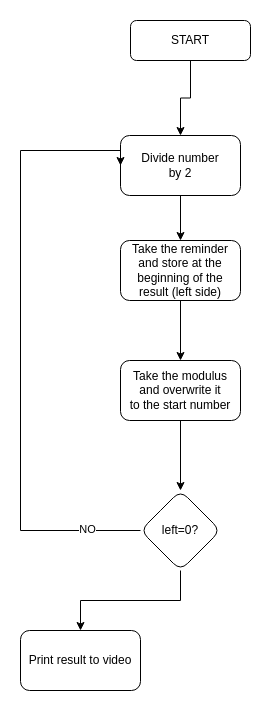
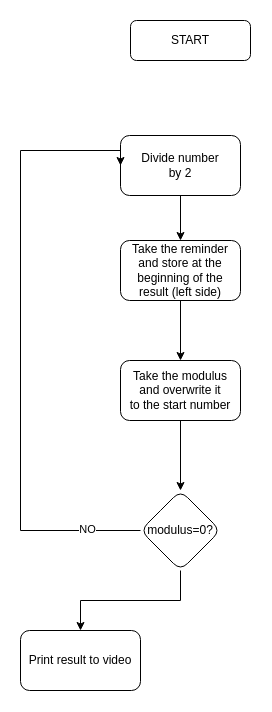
edge "START" -> "Divide number by 2": removed
node "left=0?": label "left=0?" -> "modulus=0?"
